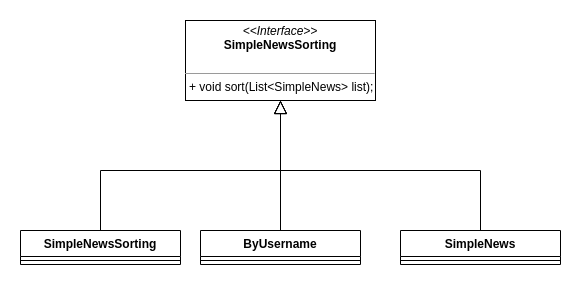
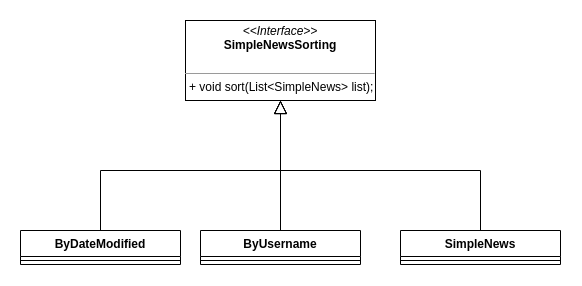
node "SimpleNewsSorting": label "SimpleNewsSorting" -> "ByDateModified"
